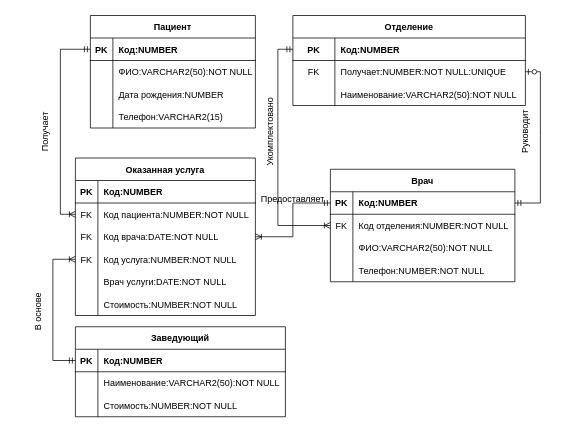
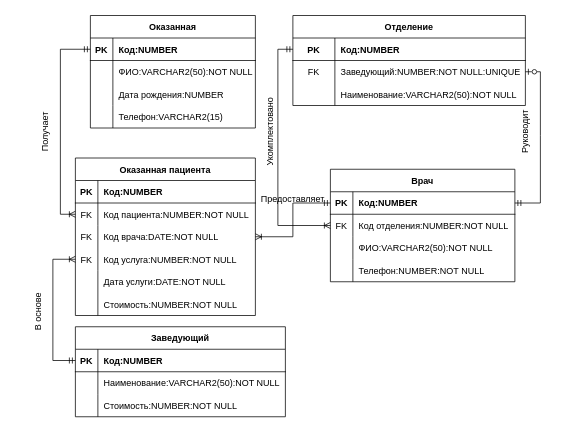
node "Пациент": label "Пациент" -> "Оказанная"
node "Получает:NUMBER:NOT NULL:UNIQUE": label "Получает:NUMBER:NOT NULL:UNIQUE" -> "Заведующий:NUMBER:NOT NULL:UNIQUE"
node "Оказанная услуга": label "Оказанная услуга" -> "Оказанная пациента"
node "Врач услуги:DATE:NOT NULL": label "Врач услуги:DATE:NOT NULL" -> "Дата услуги:DATE:NOT NULL"
